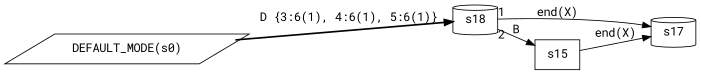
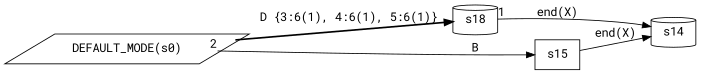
node "s17": label "s17" -> "s14"
edge "s18" -> "s15": now "DEFAULT_MODE(s0)" -> "s15"
